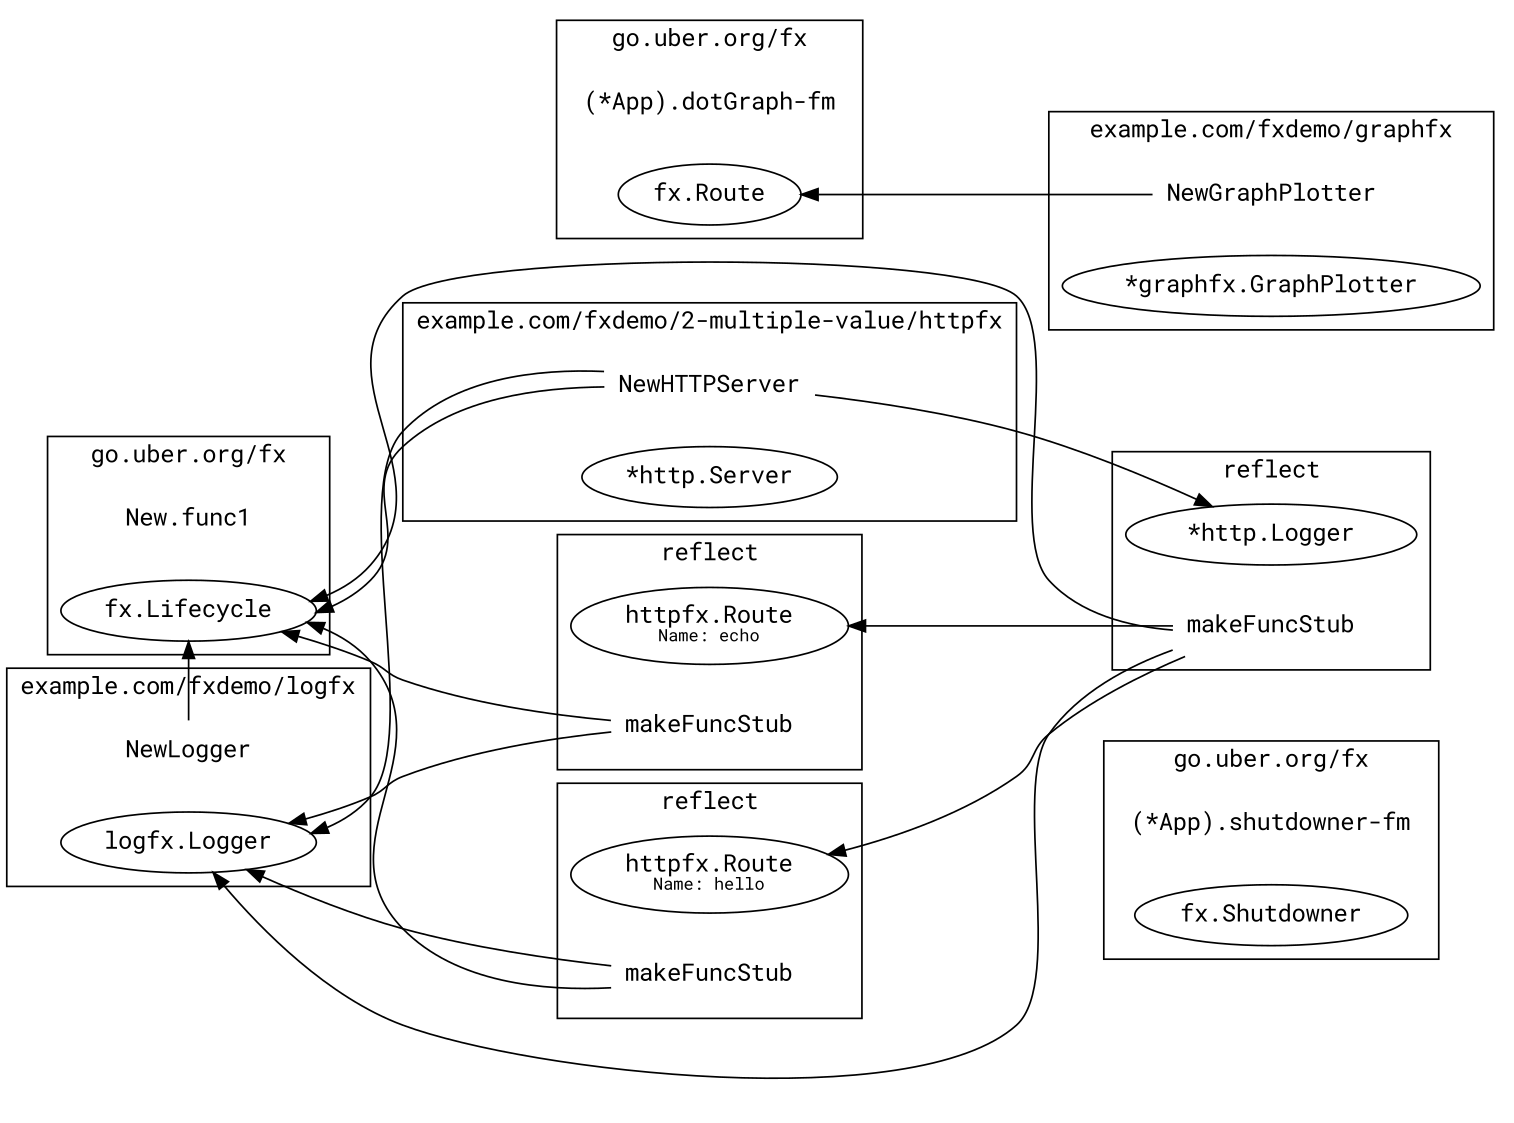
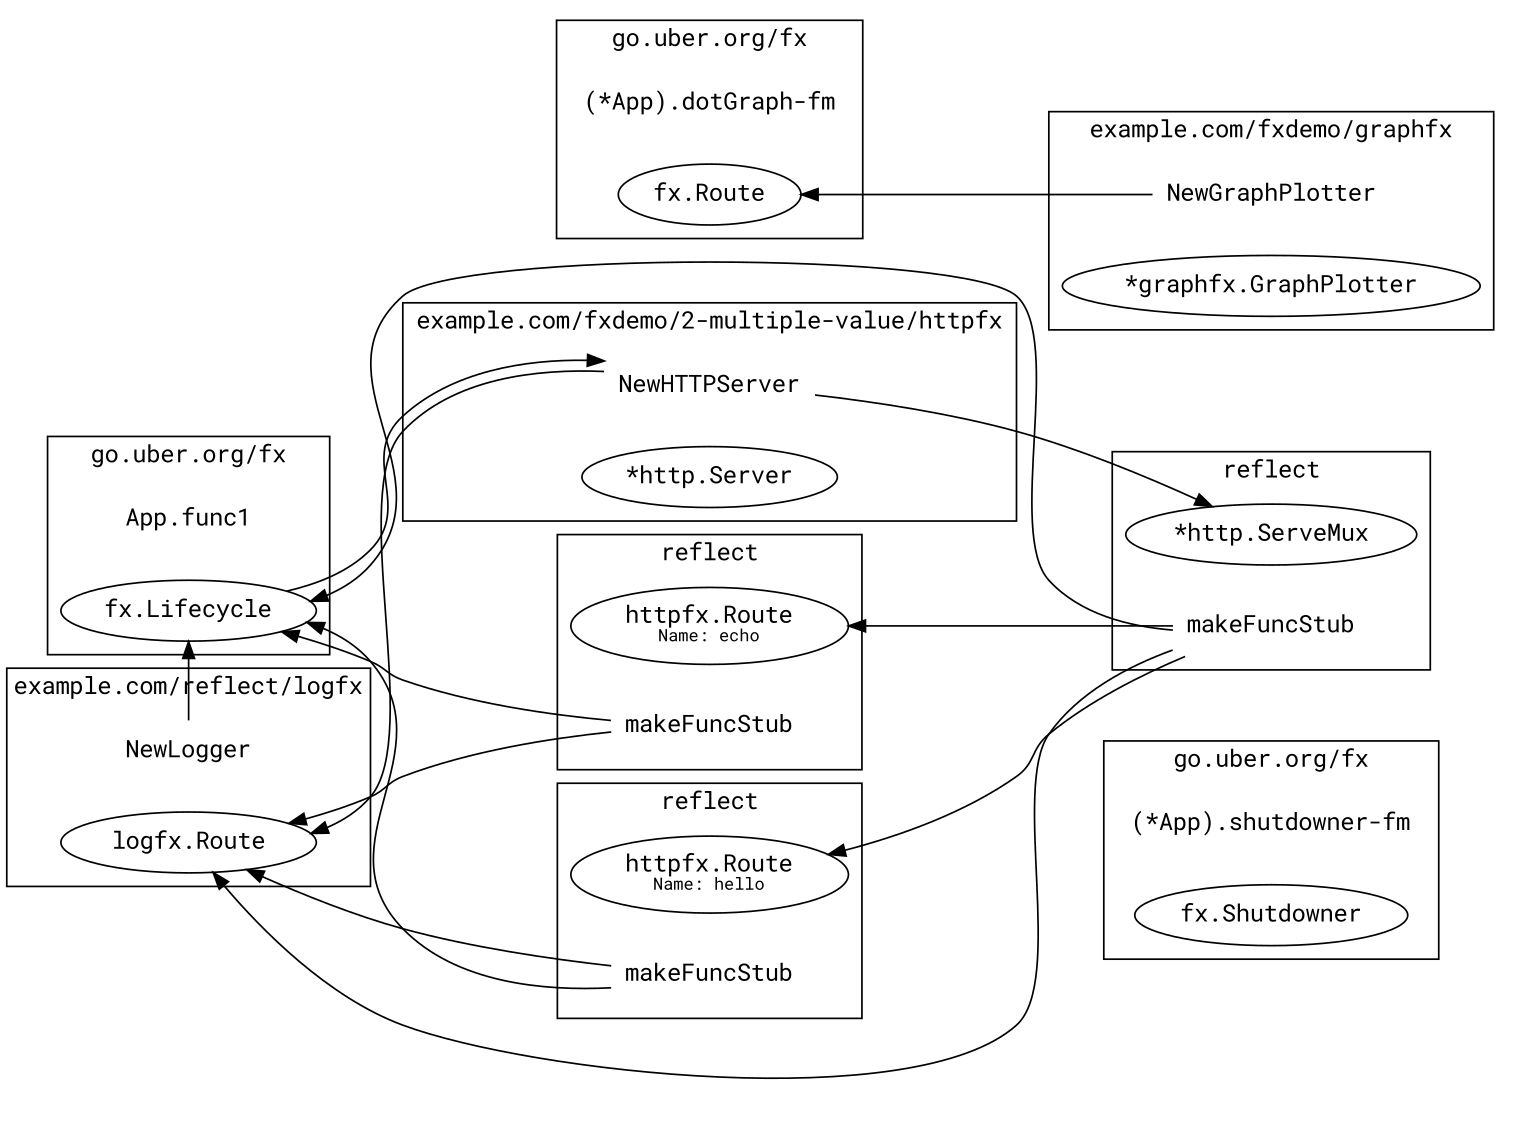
edge "NewHTTPServer" -> "fx.Lifecycle": reversed
node "New.func1": label "New.func1" -> "App.func1"
node "*http.Logger": label "*http.Logger" -> "*http.ServeMux"
cluster "example.com/fxdemo/logfx": label "example.com/fxdemo/logfx" -> "example.com/reflect/logfx"
node "logfx.Logger": label "logfx.Logger" -> "logfx.Route"
